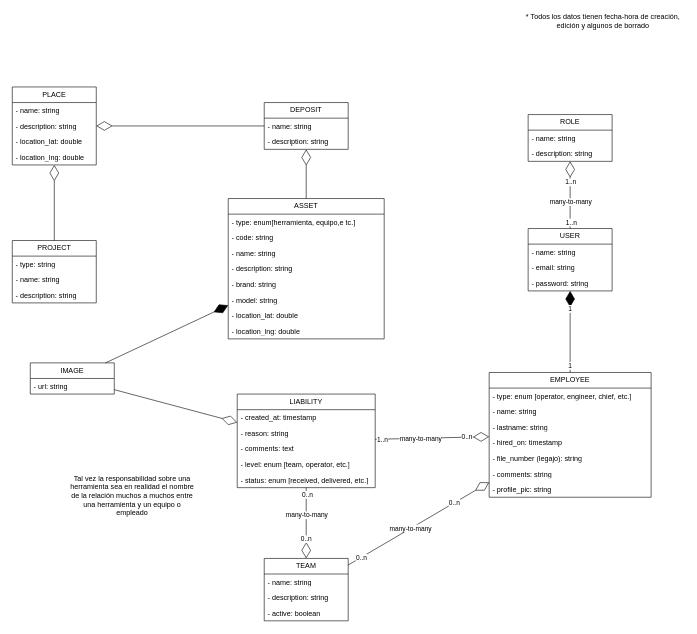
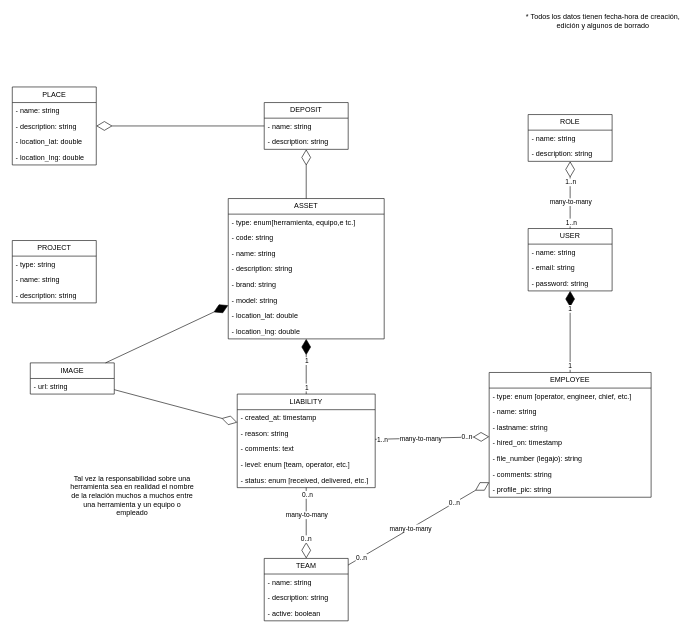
edge "PROJECT" -> "PLACE": removed
edge "LIABILITY" -> "ASSET": added, labels "1", "1"
